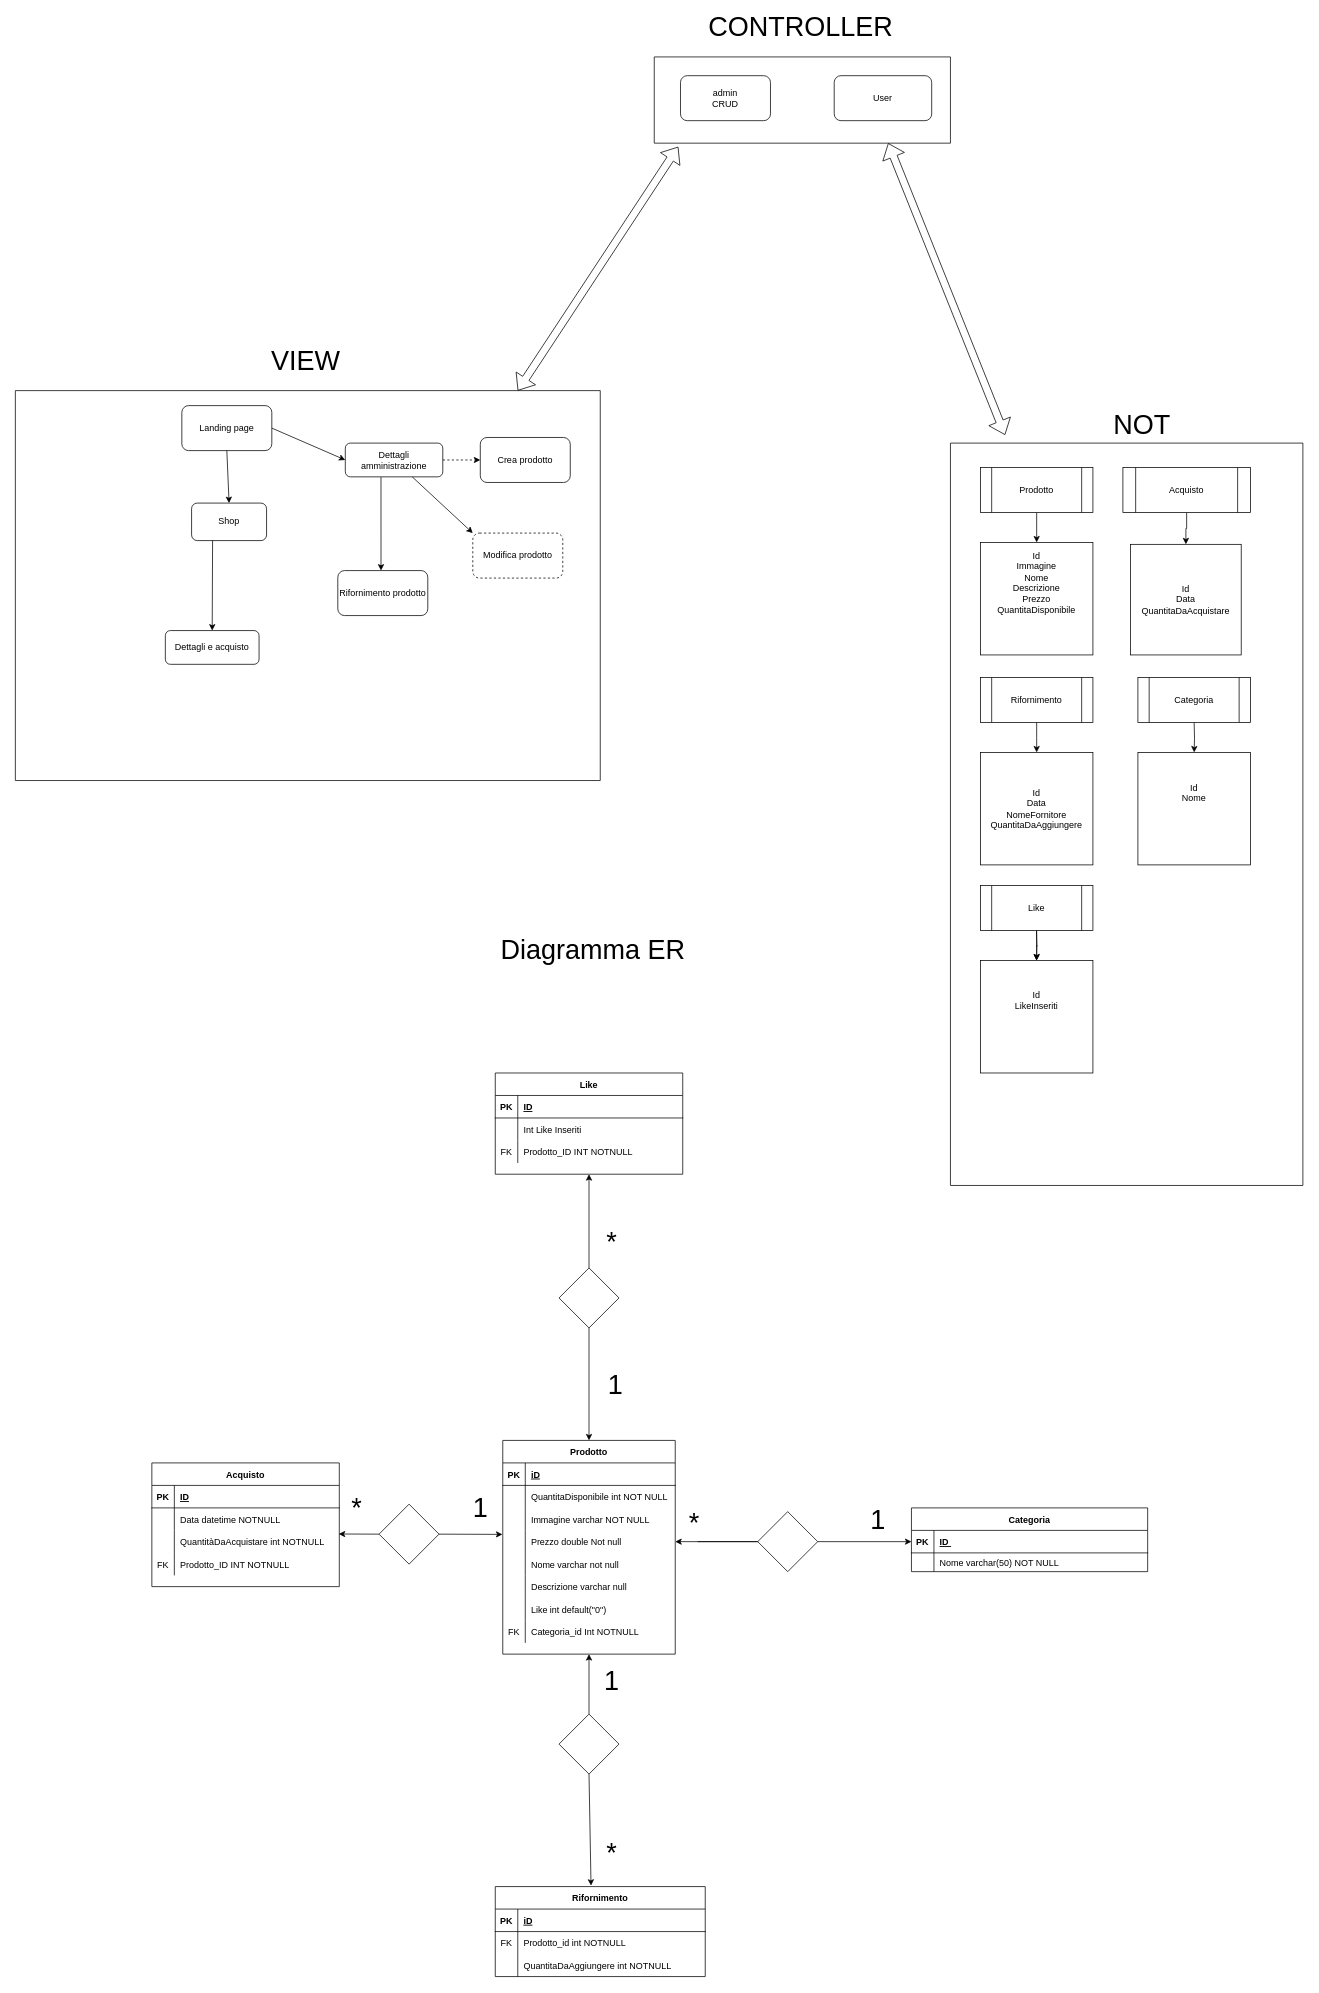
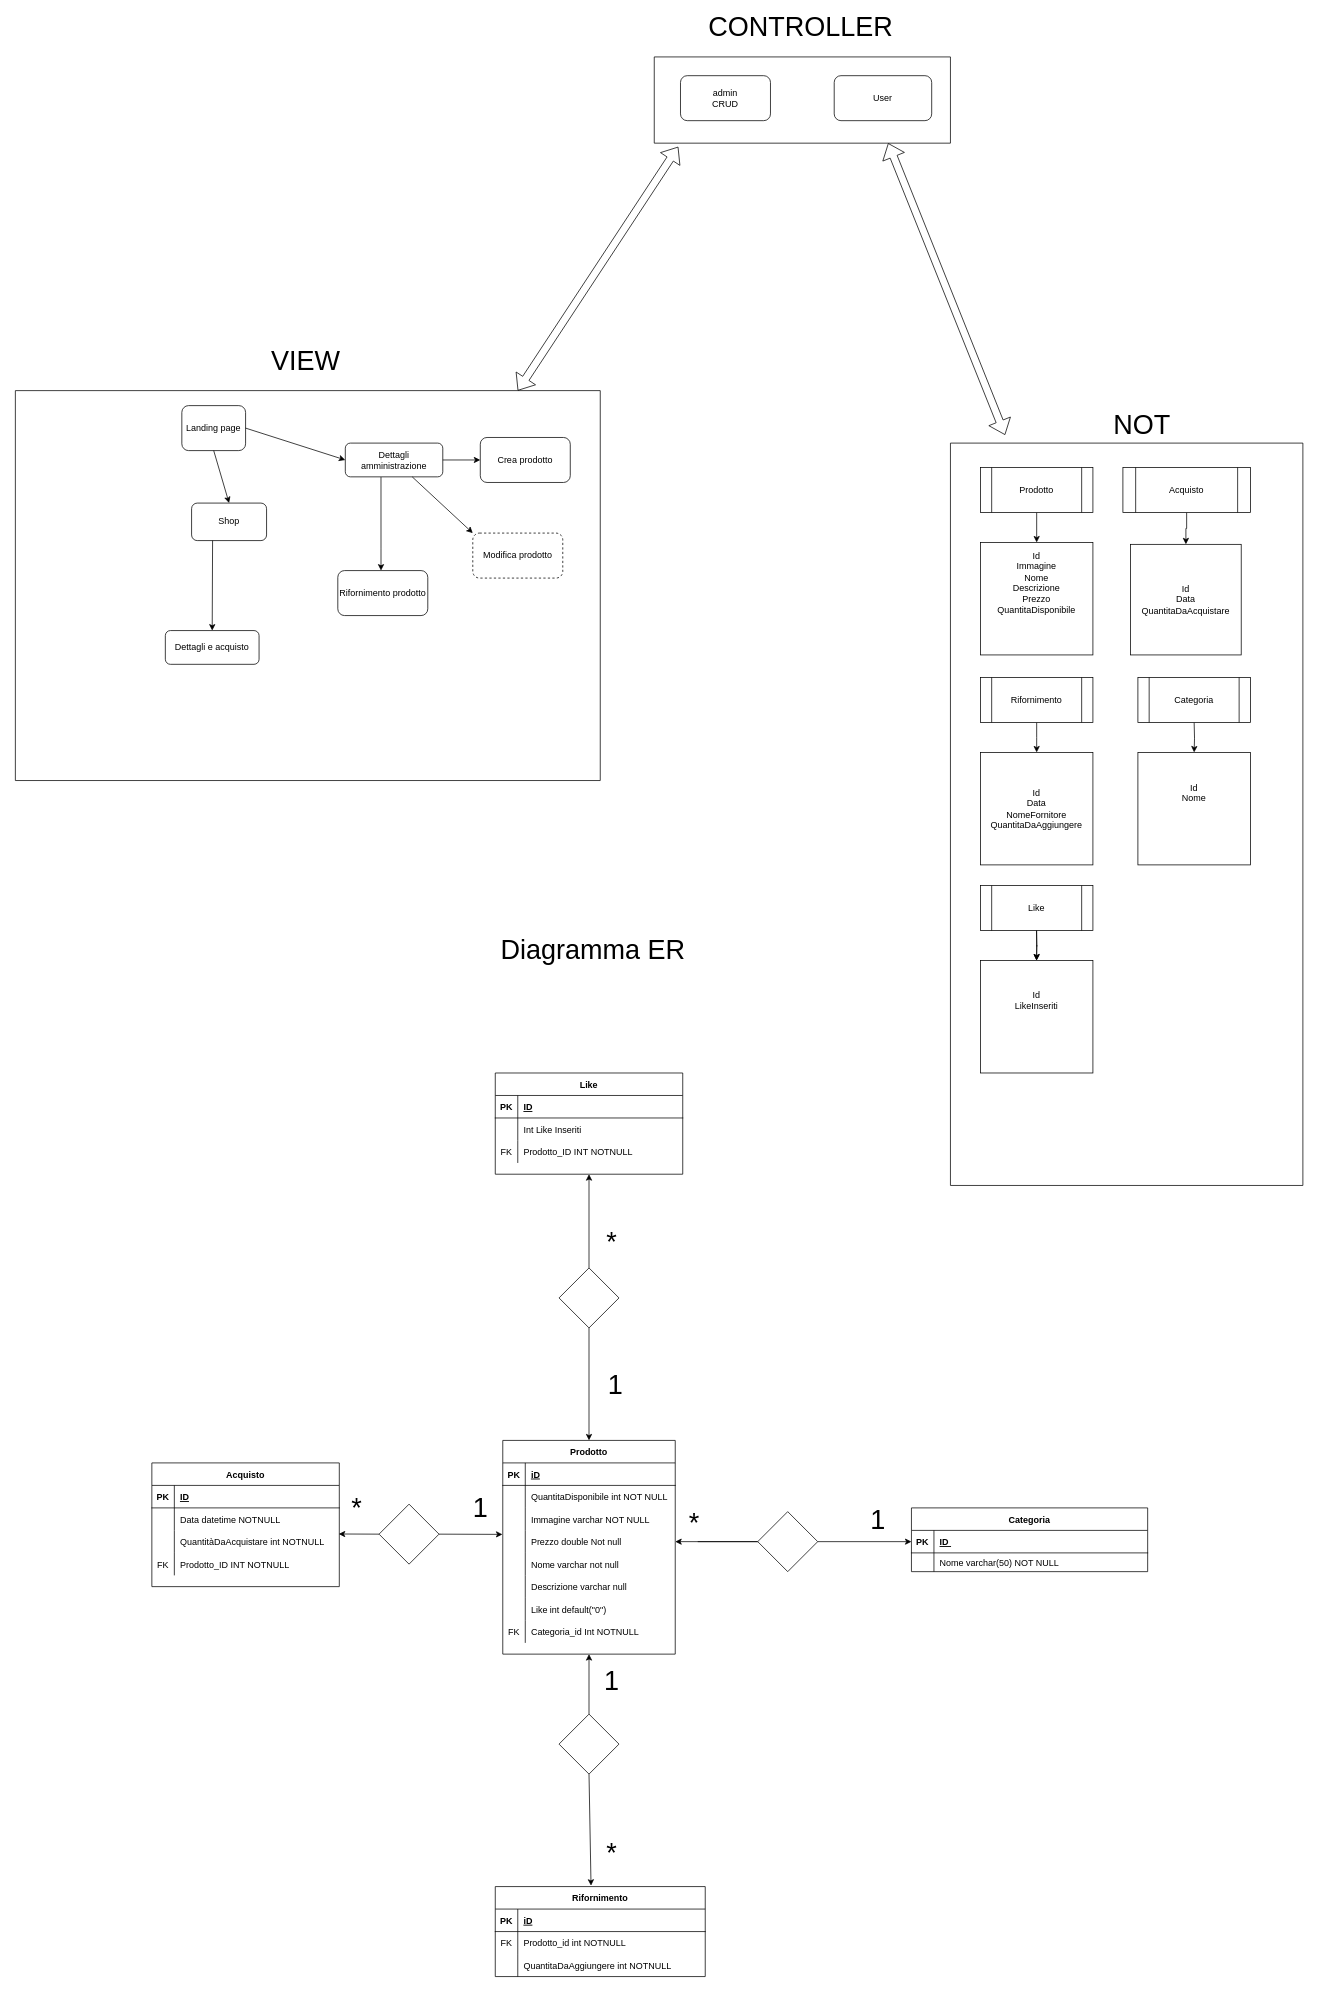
node "Landing page": size 90x45 -> 64x45
edge "Dettagli amministrazione" -> "Crea prodotto": style dashed -> solid
